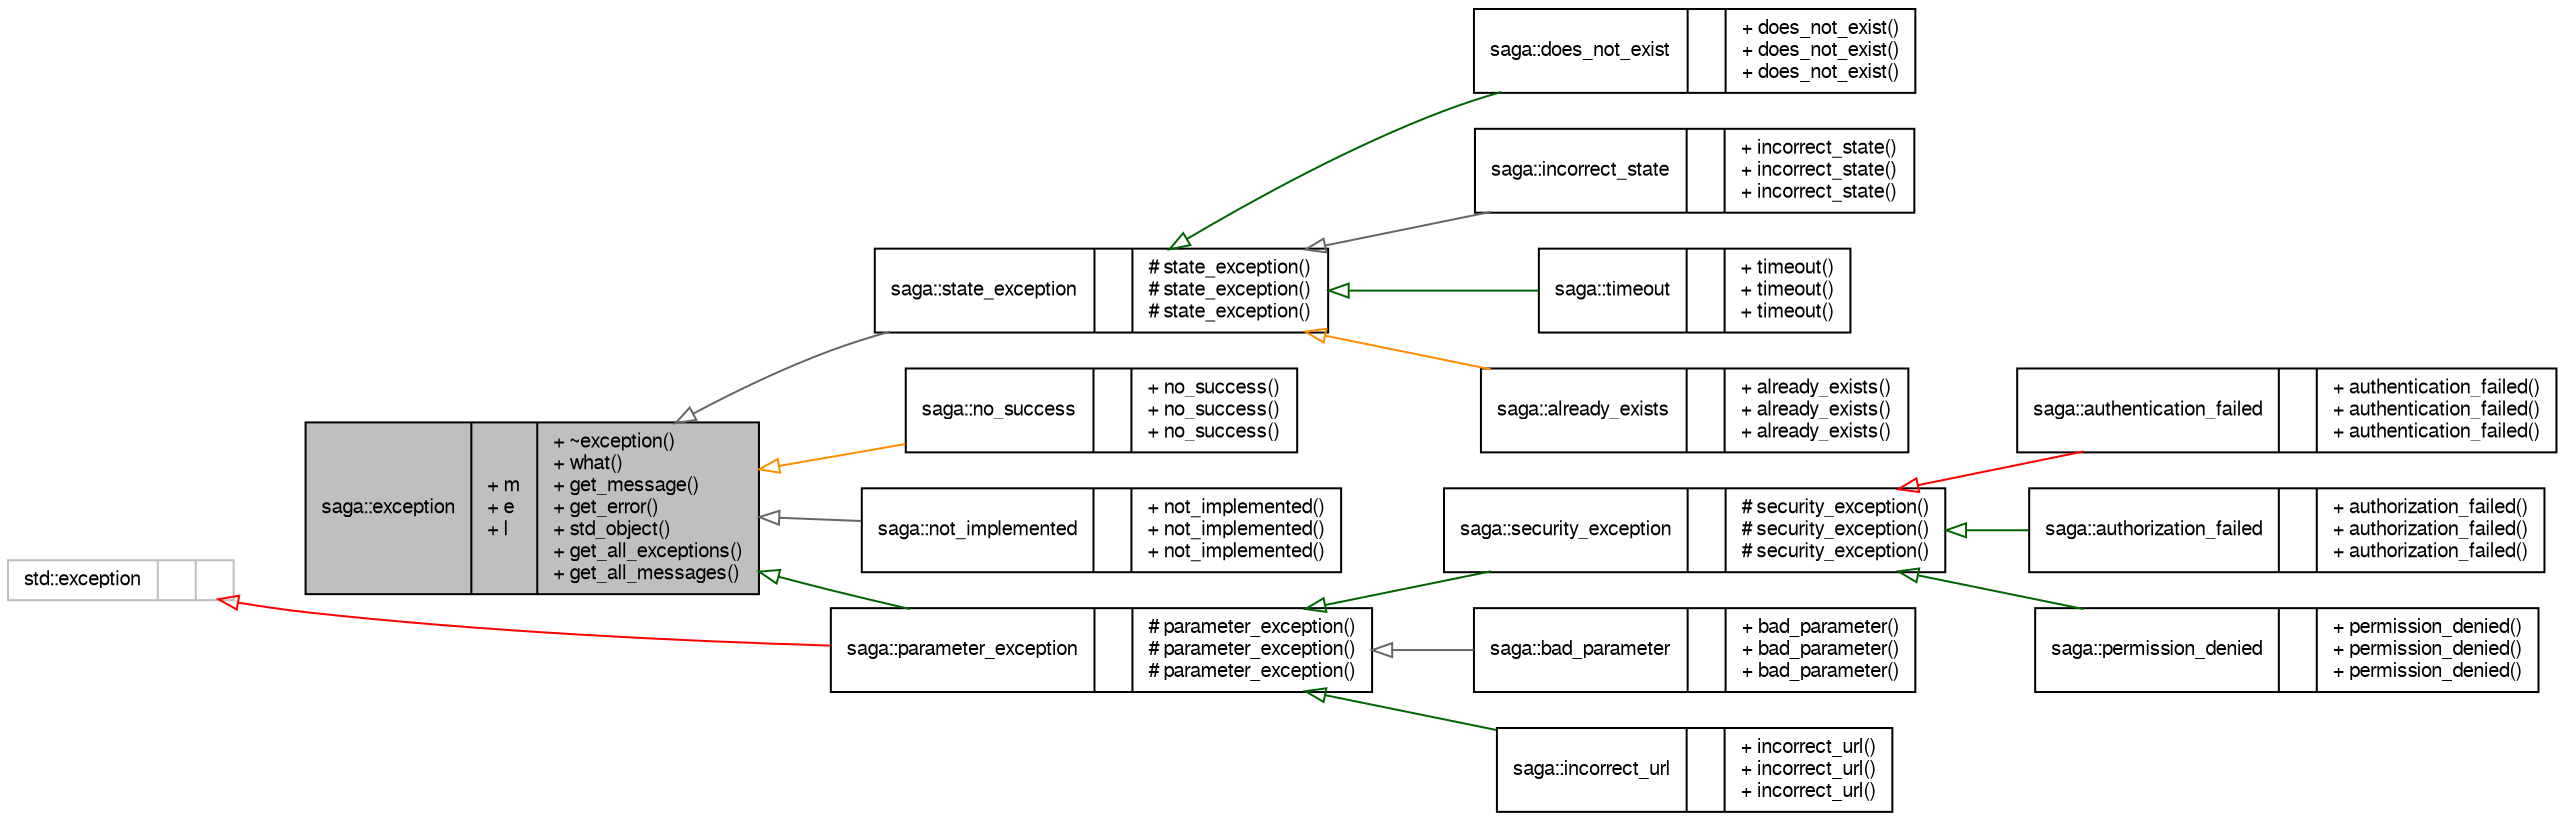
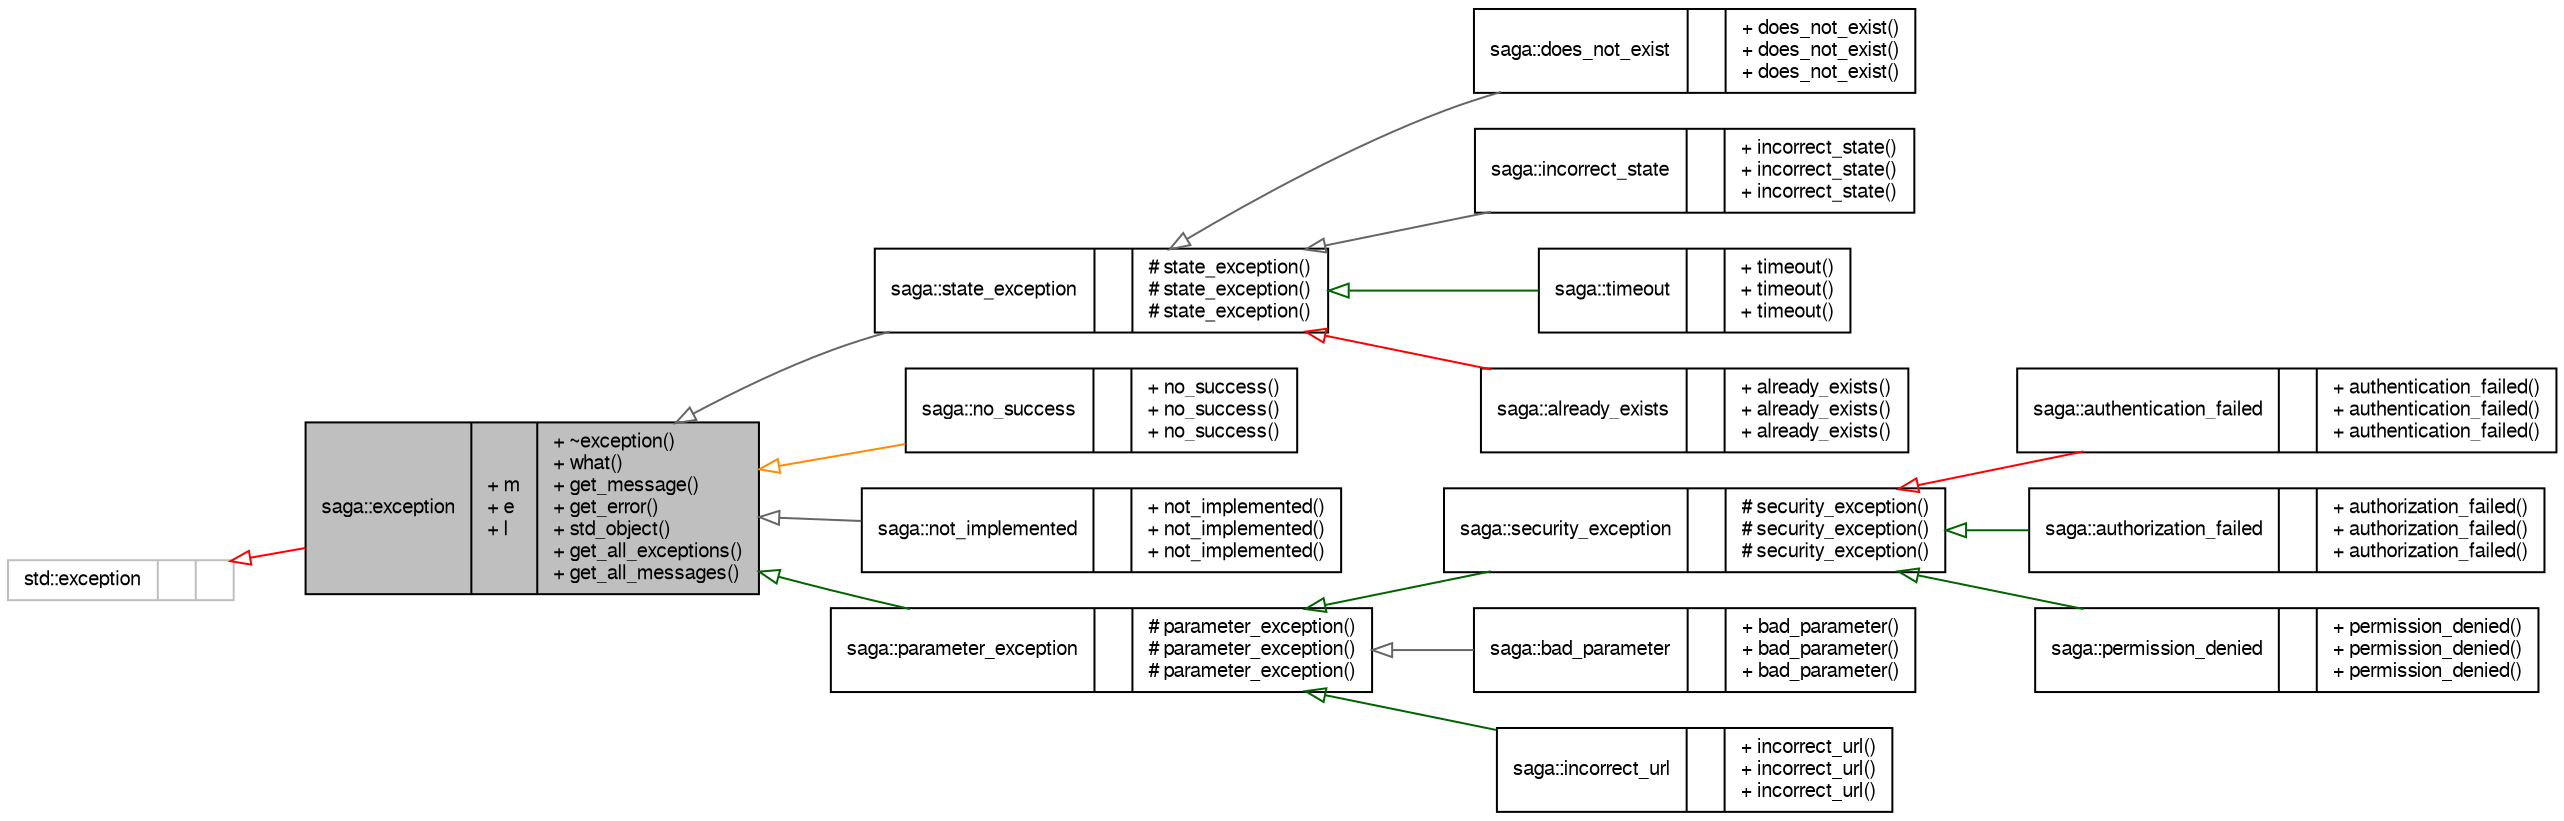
edge "saga::does_not_exist" -> "saga::state_exception": color darkgreen -> gray40
edge "saga::already_exists" -> "saga::state_exception": color darkorange -> red
edge "saga::parameter_exception" -> "std::exception": now "saga::exception" -> "std::exception"
